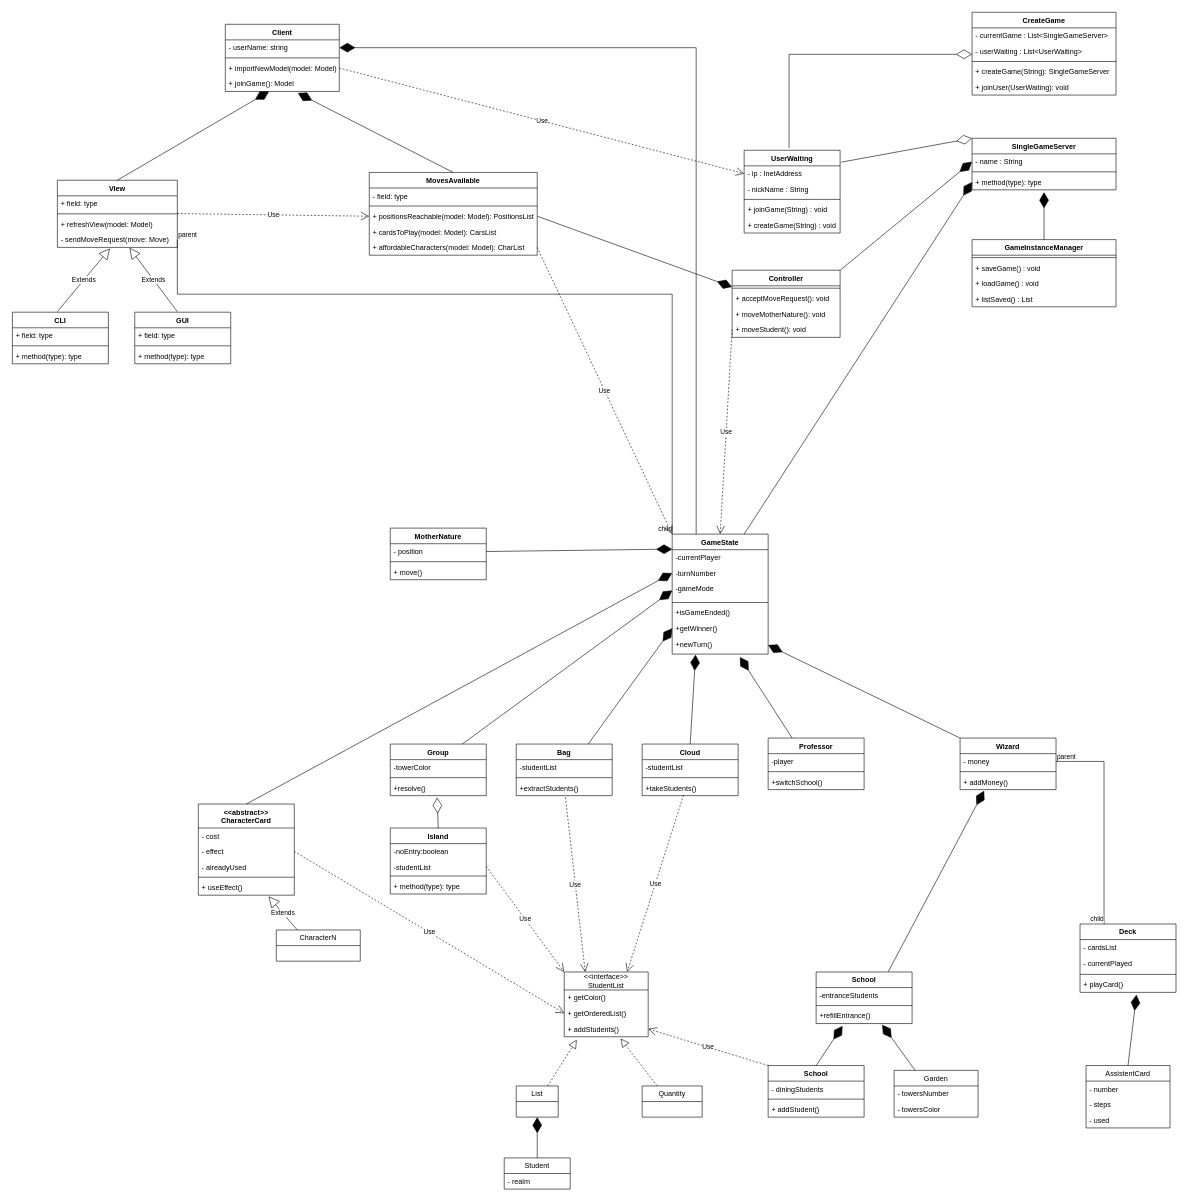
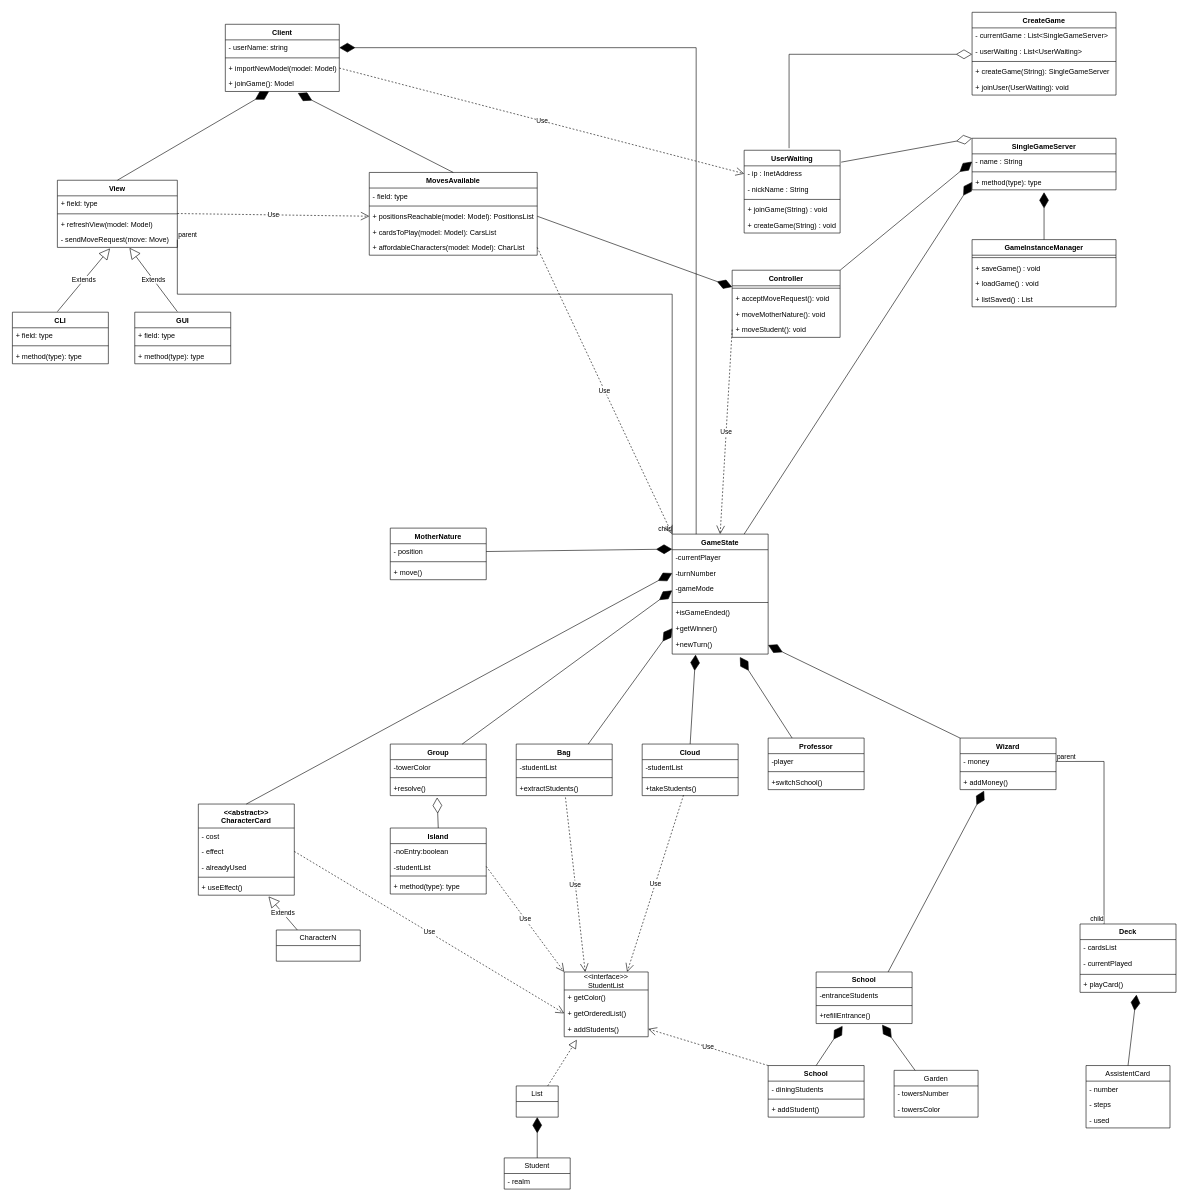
edge "Quantity" -> "+ addStudents()": removed
node "Quantity": removed
